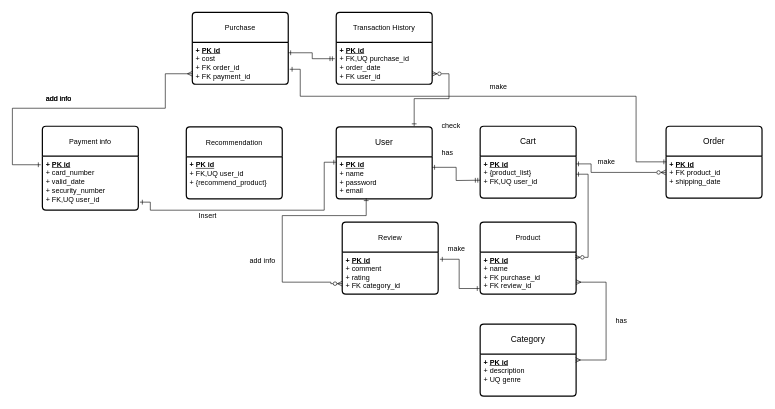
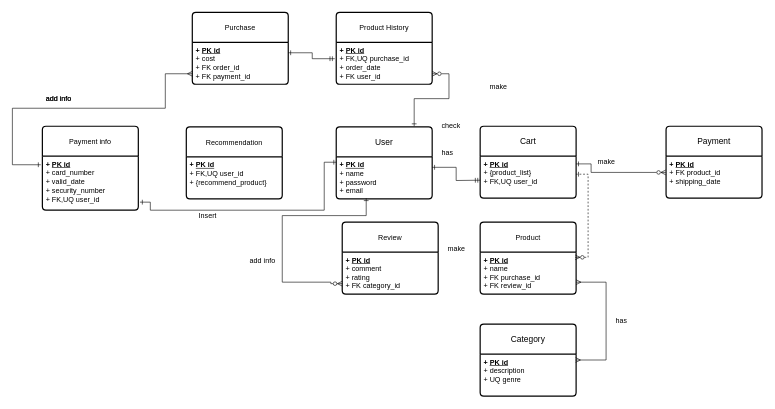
node "Transaction History": label "Transaction History" -> "Product History"
edge "+ PK id + cost + FK order_id + FK payment_id" -- "+ PK id + FK product_id + shipping_date": removed
node "Order": label "Order" -> "Payment"
edge "+ PK id + {product_list} + FK,UQ user_id" -- "+ PK id + name + FK purchase_id + FK review_id": style solid -> dashed
edge "+ PK id + comment + rating + FK category_id" -- "+ PK id + name + FK purchase_id + FK review_id": removed
